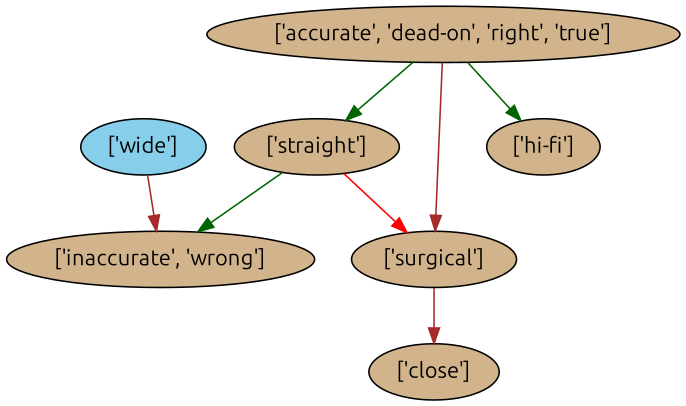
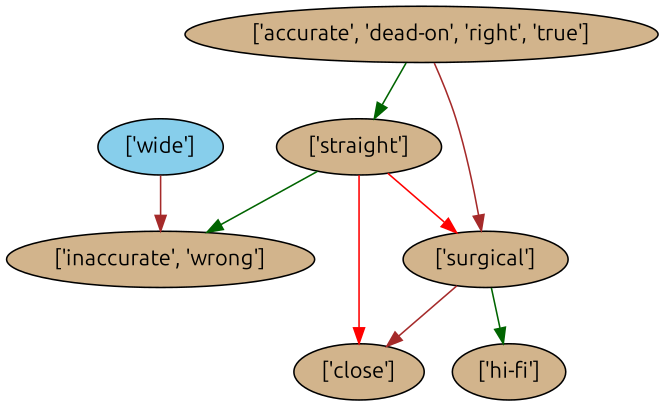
edge "['accurate', 'dead-on', 'right', 'true']" -> "['hi-fi']": now "['surgical']" -> "['hi-fi']"
edge "['straight']" -> "['close']": added
